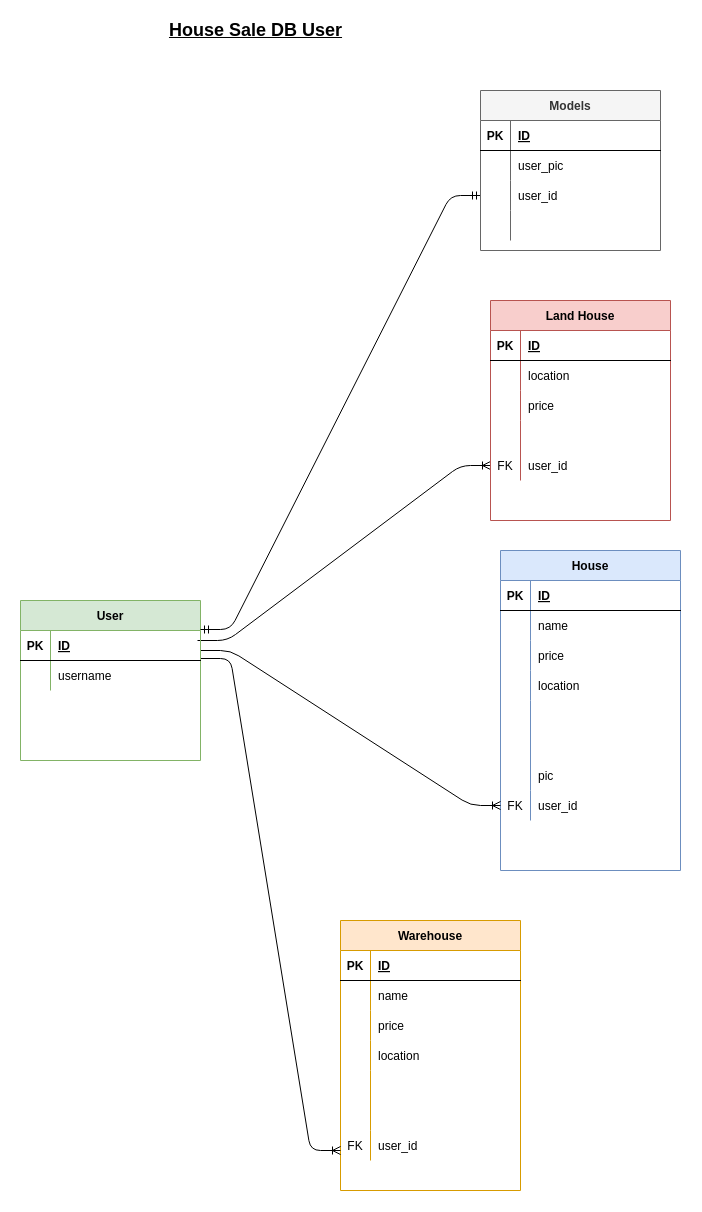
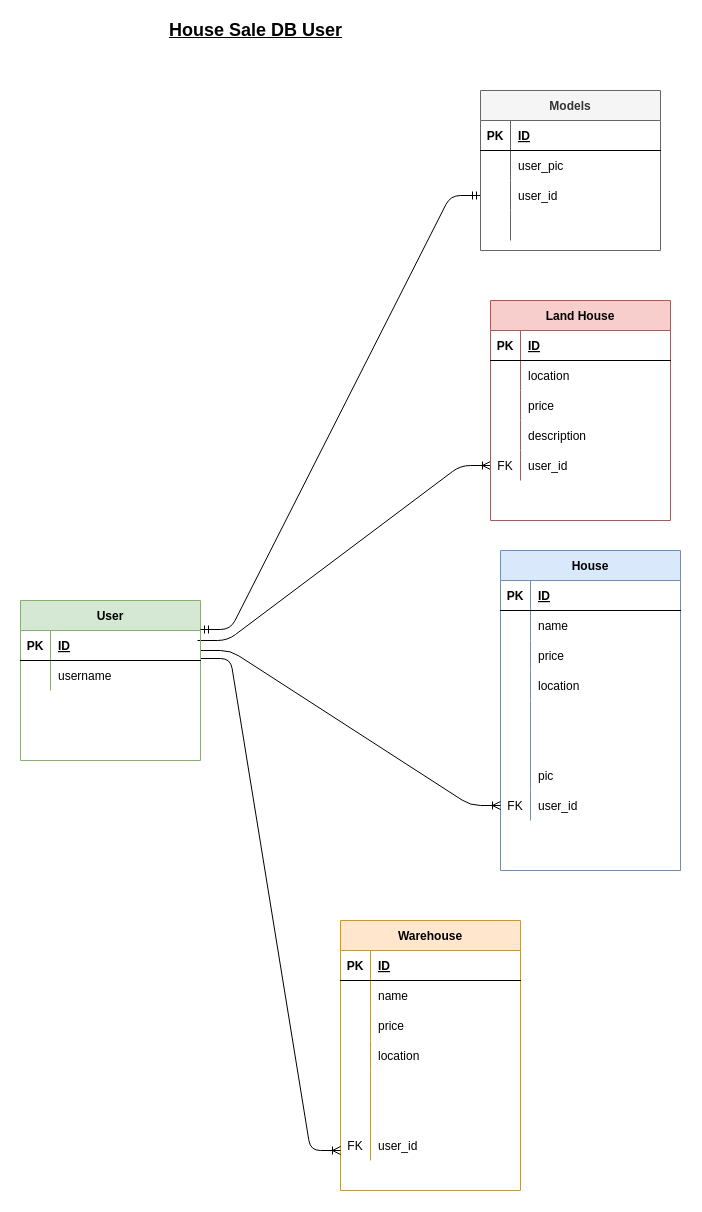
node "description": added
